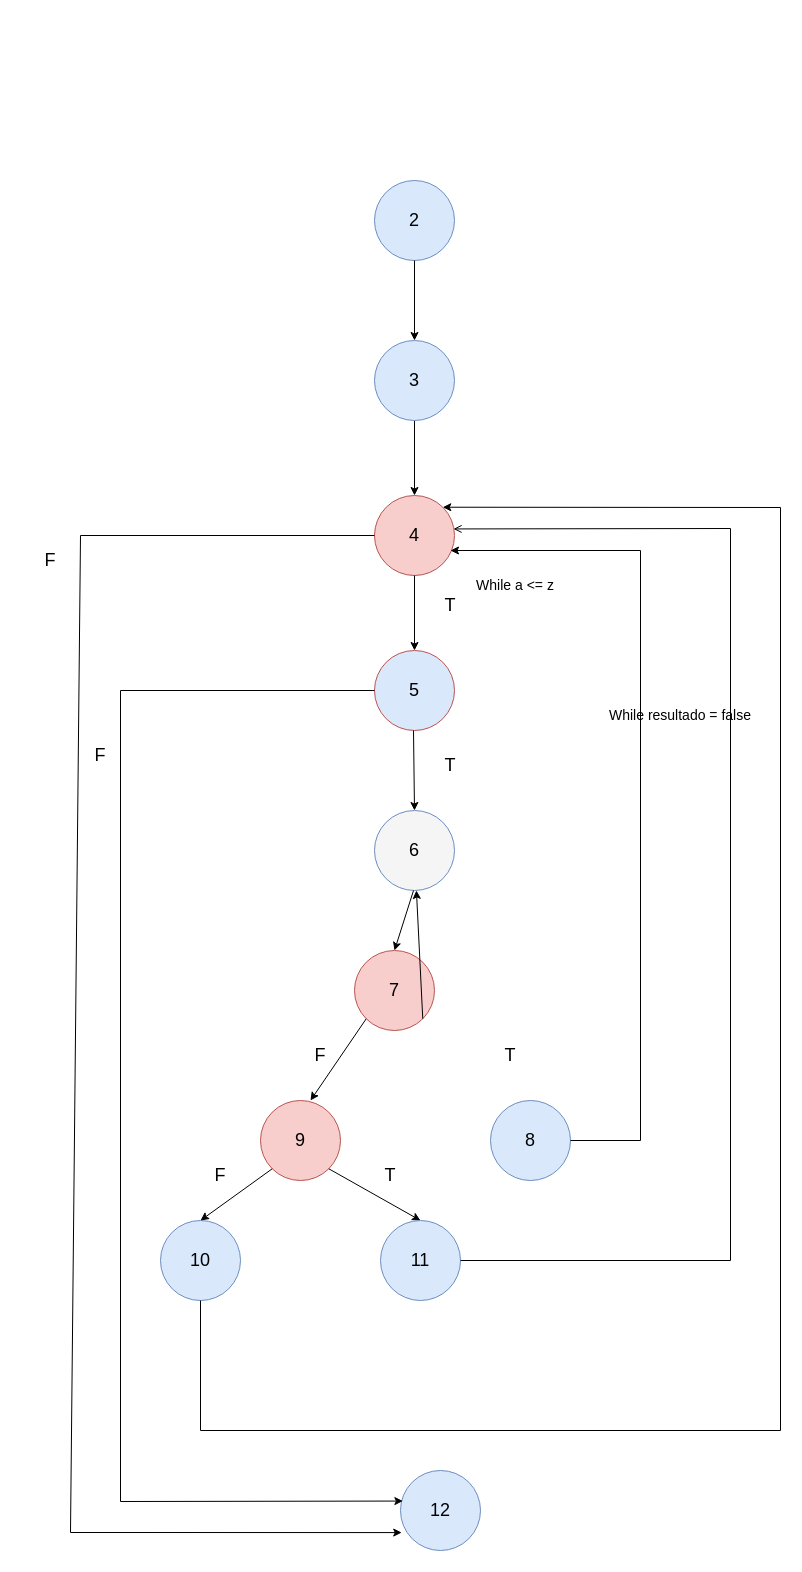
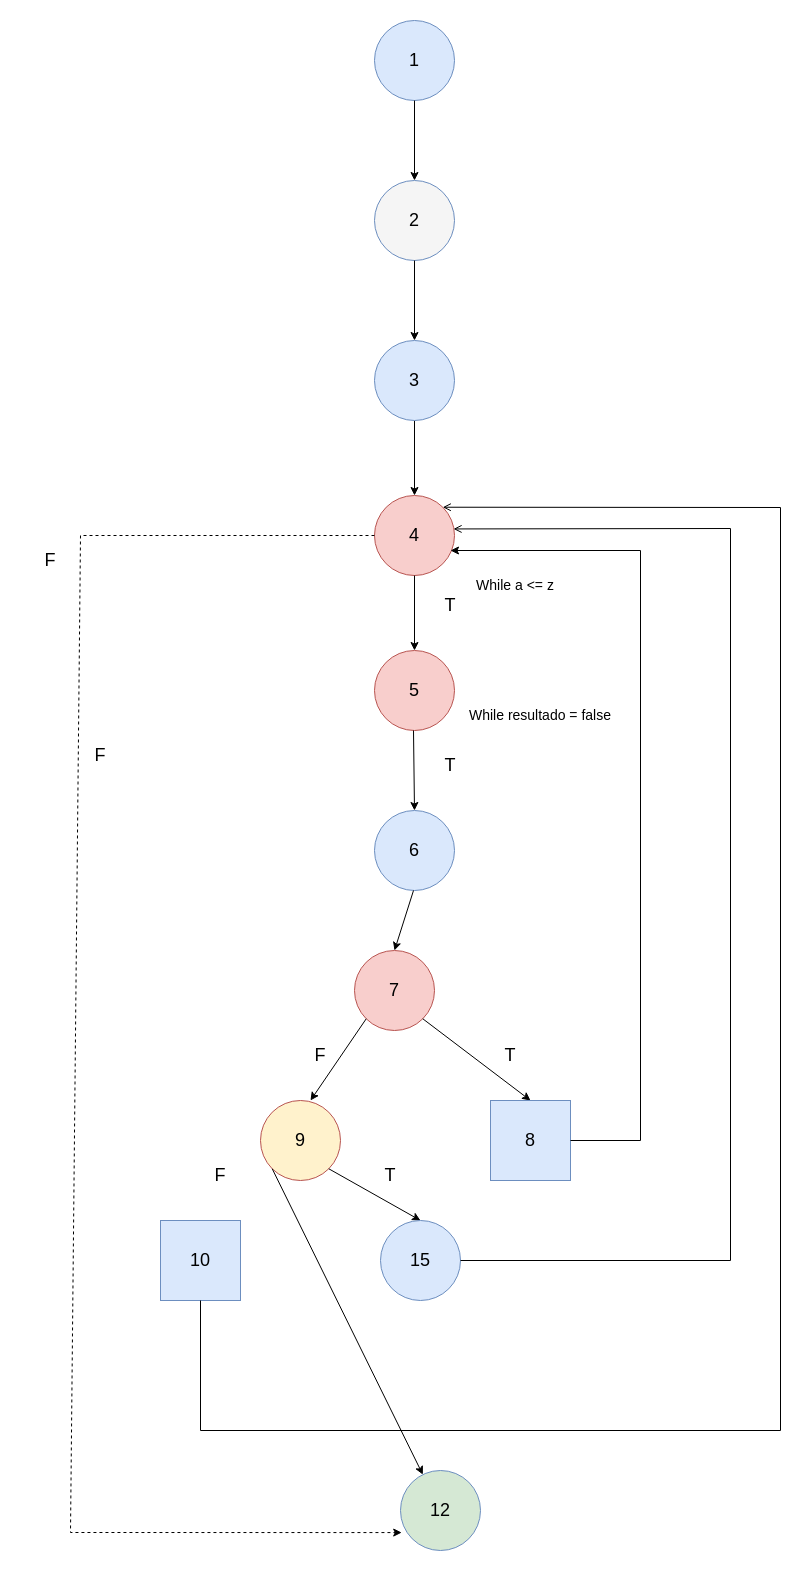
node "1": added
edge "1" -> "2": added
node "2": fillcolor #dae8fc -> #f5f5f5
edge "10" -> "4": arrowhead classic -> open
node "5": fillcolor #dae8fc -> #f8cecc
node "While resultado = false": moved (681, 716) -> (541, 716)
node "6": fillcolor #f5f5f5 -> #dae8fc
edge "7" -> "6": now "7" -> "8"
edge "4" -> "12": style solid -> dashed
edge "5" -> "12": removed
node "9": fillcolor #f8cecc -> #fff2cc
node "8": shape ellipse -> rectangle
edge "9" -> "10": now "9" -> "12"
node "10": shape ellipse -> rectangle
node "11": label "11" -> "15"
node "12": fillcolor #dae8fc -> #d5e8d4
